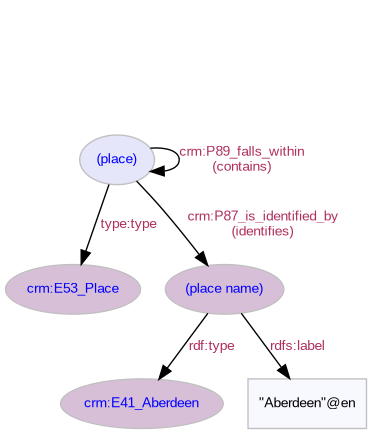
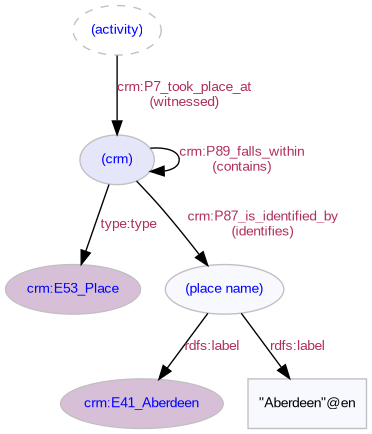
node "(activity)": added
node "(place)": label "(place)" -> "(crm)"
node "(place name)": fillcolor thistle -> ghostwhite
edge "(place name)" -> "crm:E41_Aberdeen": label "rdf:type" -> "rdfs:label"
